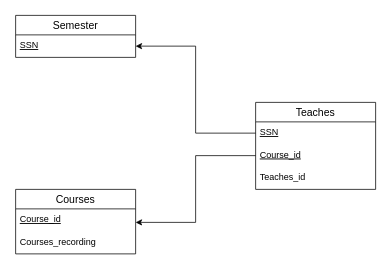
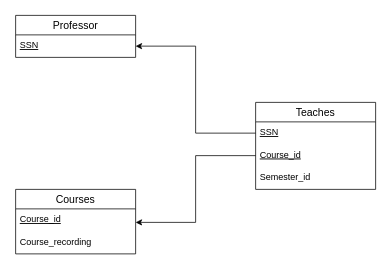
node "Semester": label "Semester" -> "Professor"
node "Teaches_id": label "Teaches_id" -> "Semester_id"
node "Courses_recording": label "Courses_recording" -> "Course_recording"
